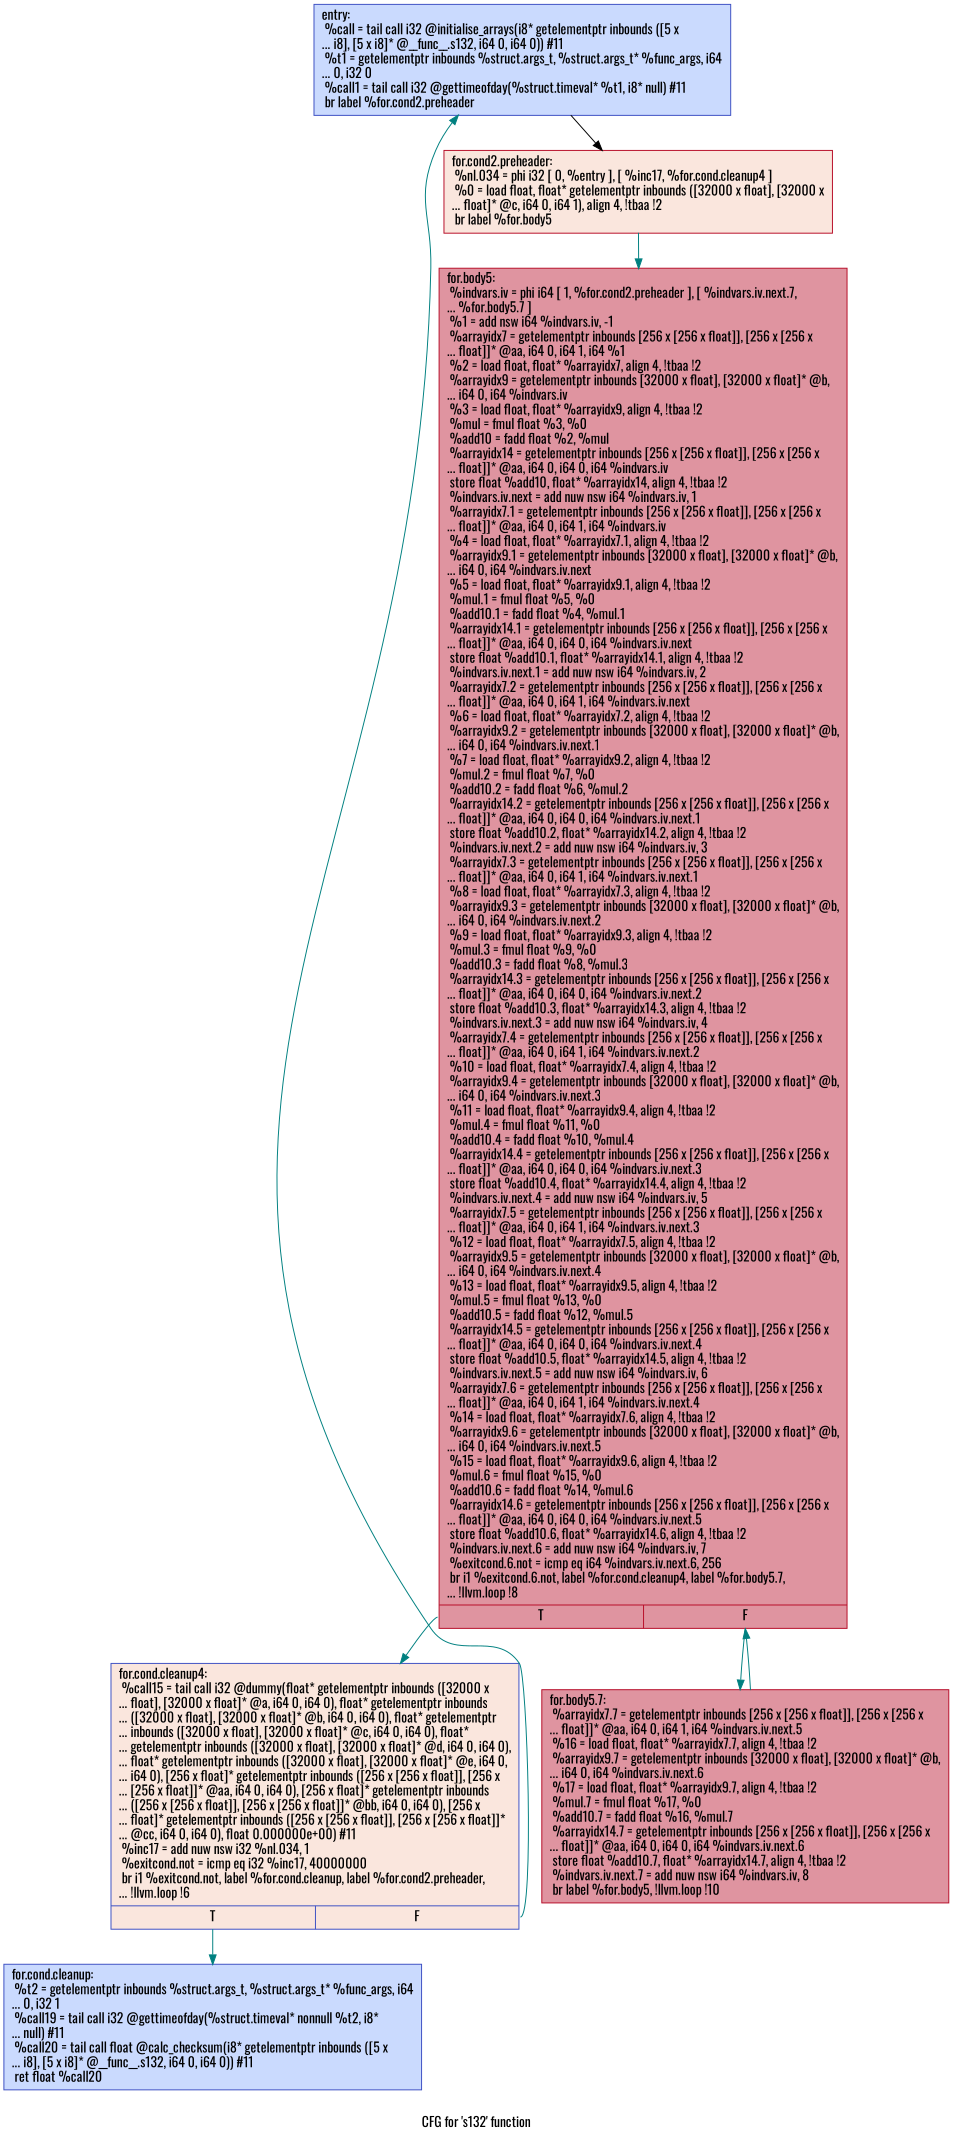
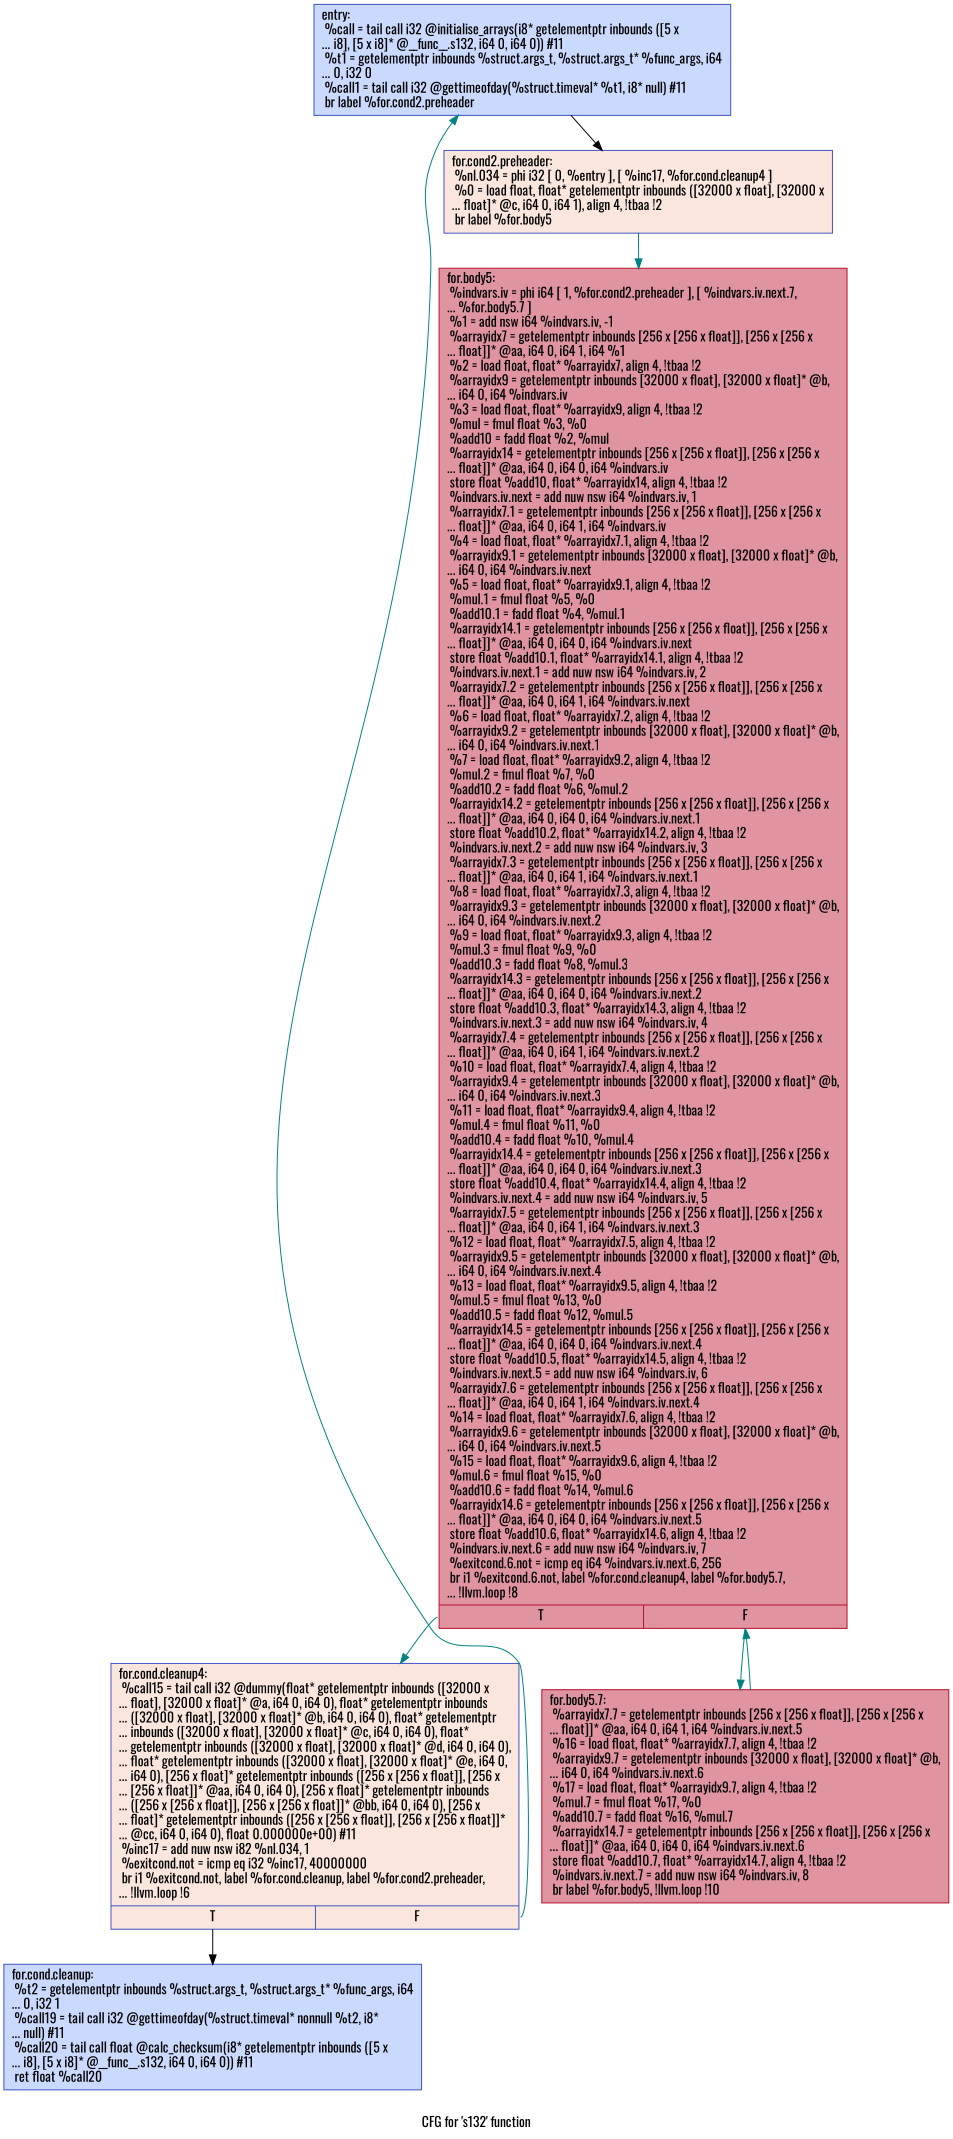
node "for.cond2.preheader:": color #b70d28ff -> #3d50c3ff
node "for.cond.cleanup4:": text "%inc17 = add nuw nsw i32 %nl.034, 1" -> "%inc17 = add nuw nsw i82 %nl.034, 1"
edge "for.cond.cleanup4:" -> "for.cond.cleanup:": color teal -> black
